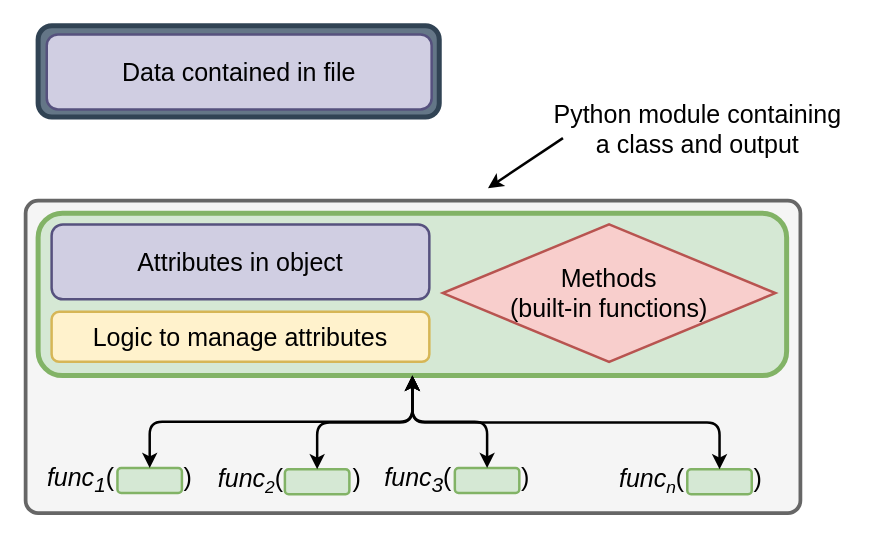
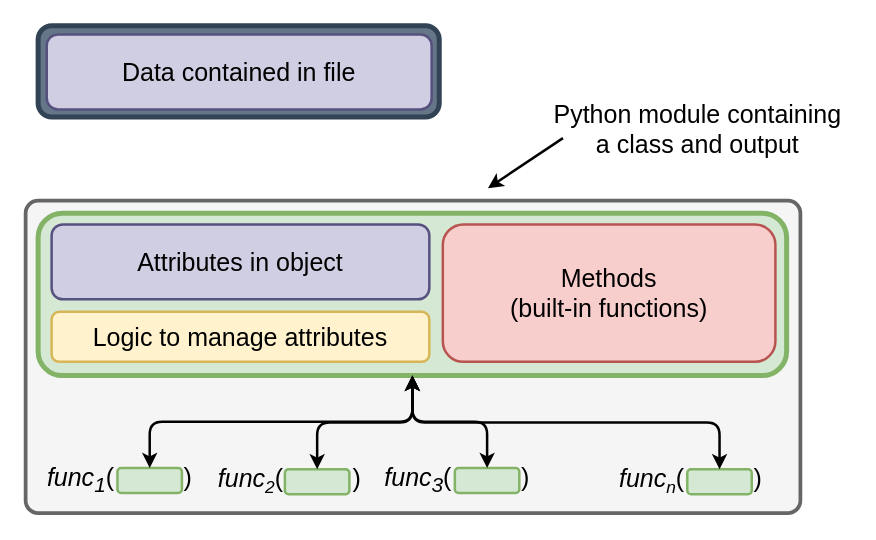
node "Methods (built-in functions)": shape diamond -> rounded rectangle
